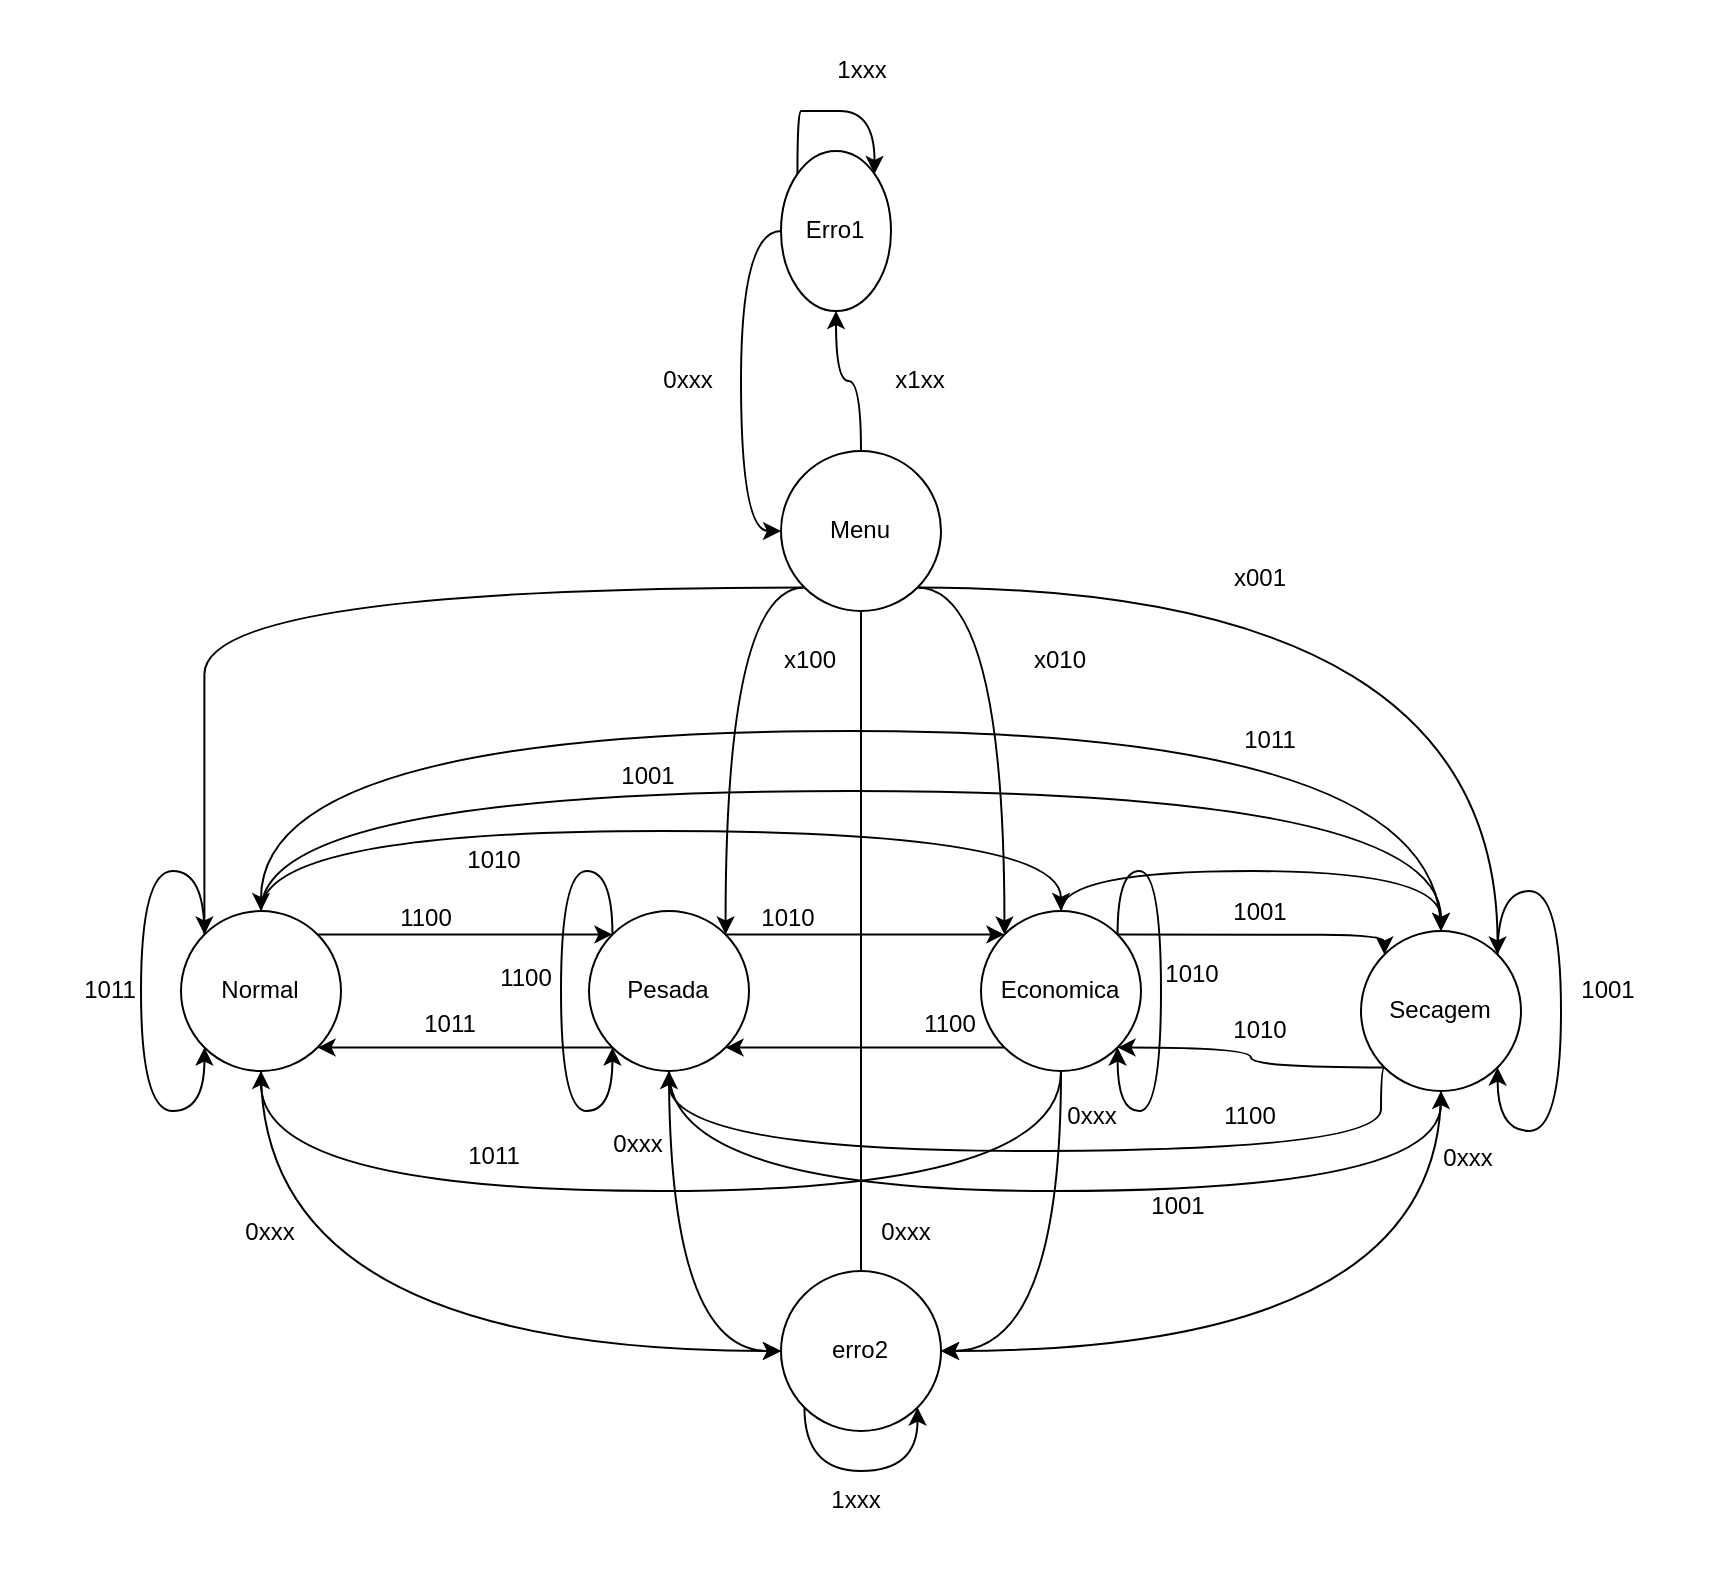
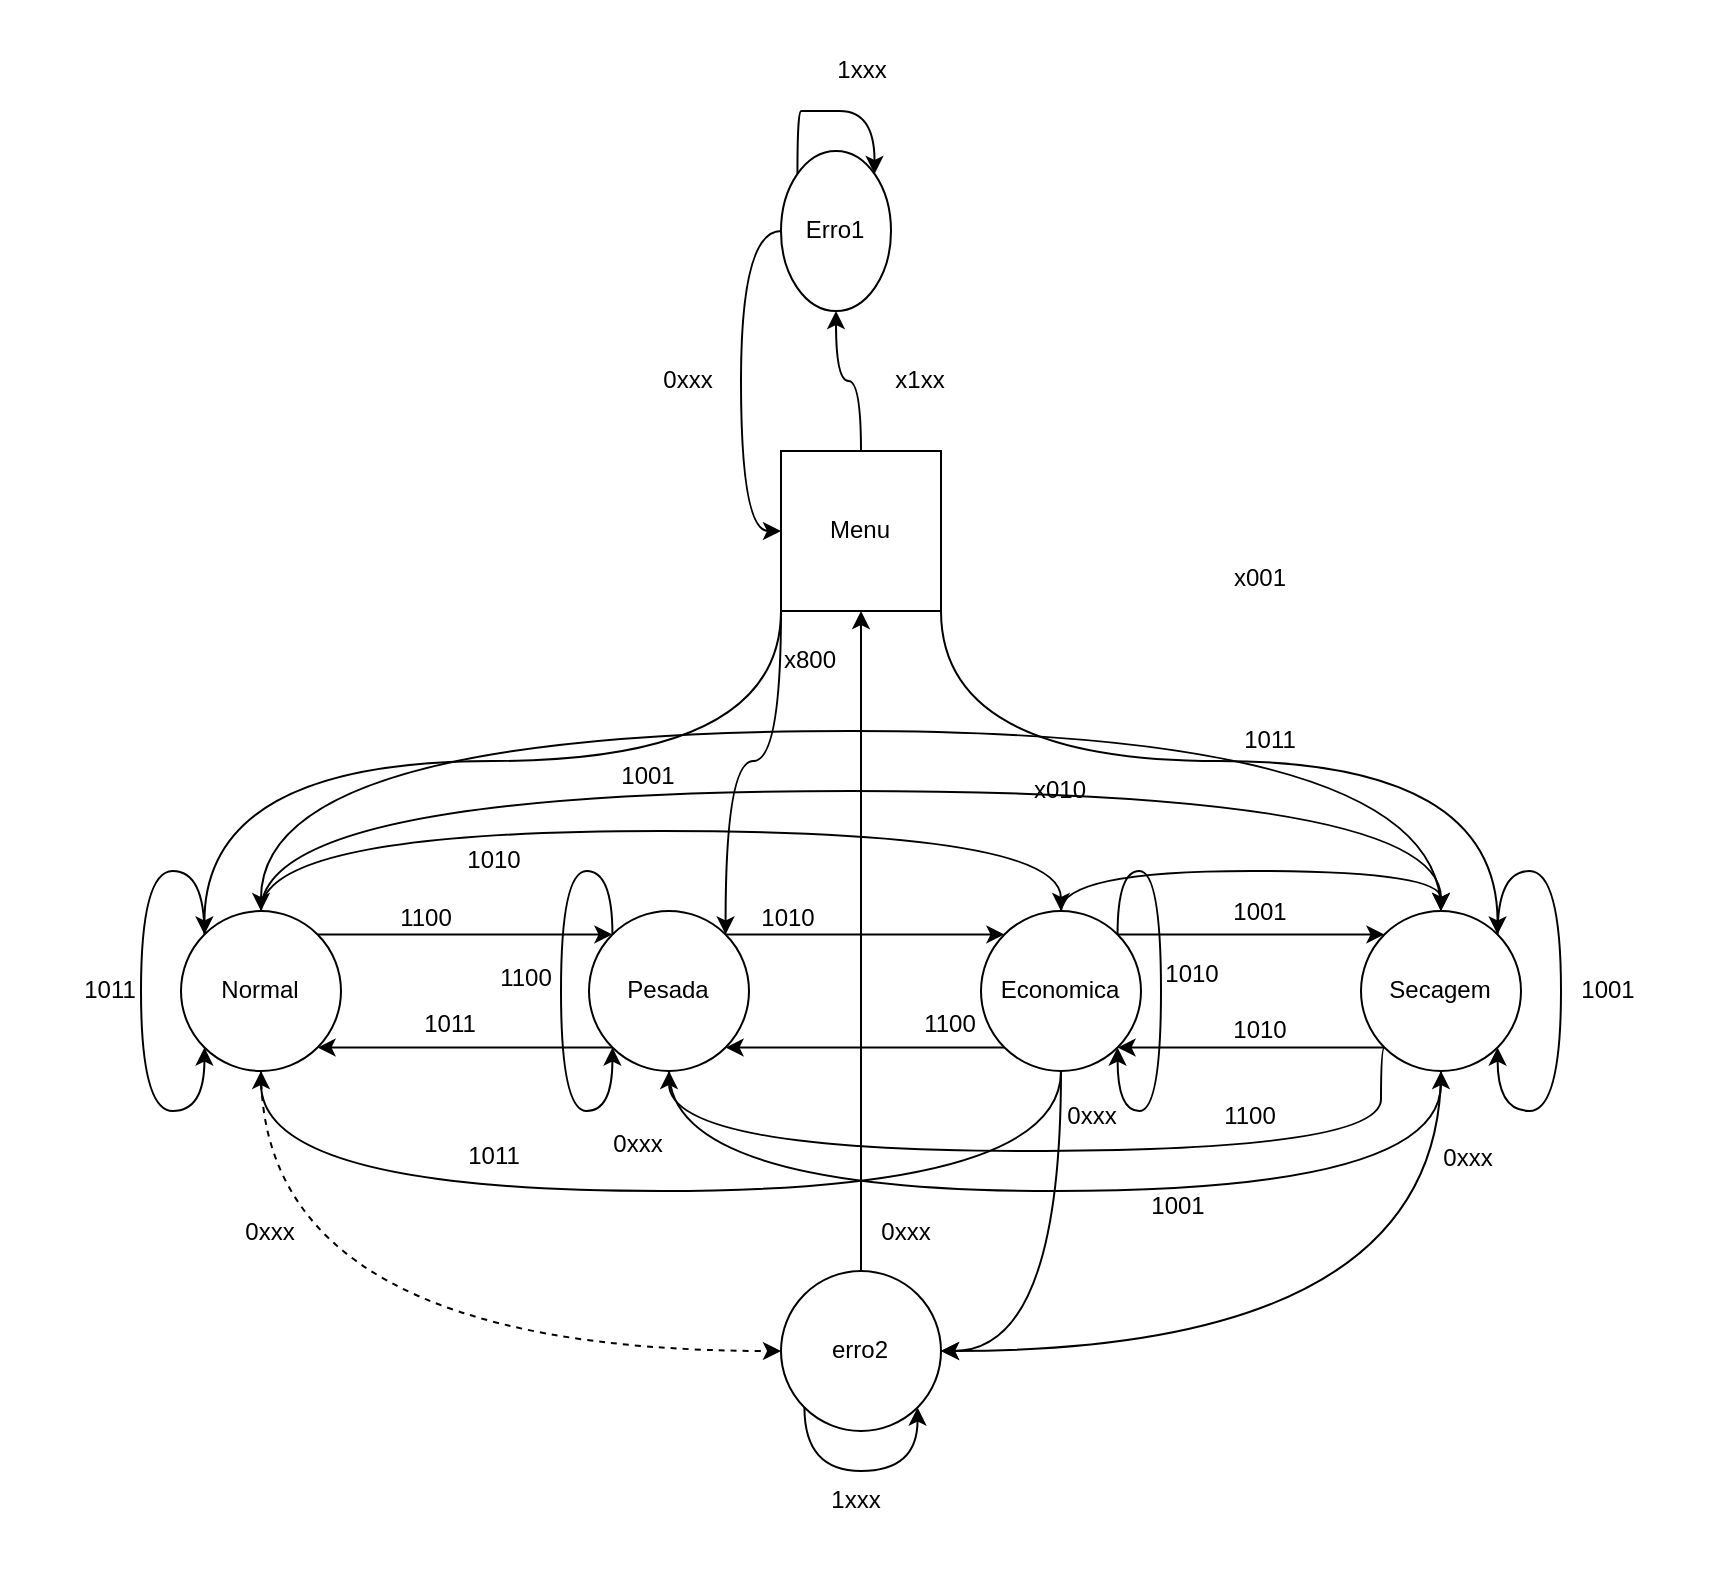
node "Menu": shape ellipse -> rectangle
edge "Menu" -- "erro2": arrowhead none -> classic
node "x100": label "x100" -> "x800"
node "x010": moved (1061, 661) -> (1061, 791)
edge "Menu" -> "Economica": removed
node "Secagem": moved (1441, 1011) -> (1441, 991)
edge "Pesada" -> "erro2": removed
edge "Normal" -> "erro2": style solid -> dashed
